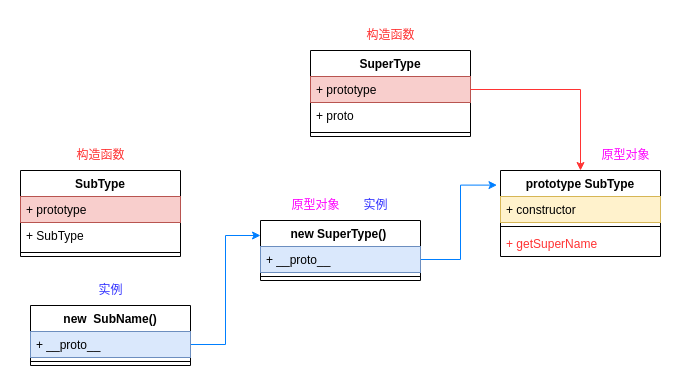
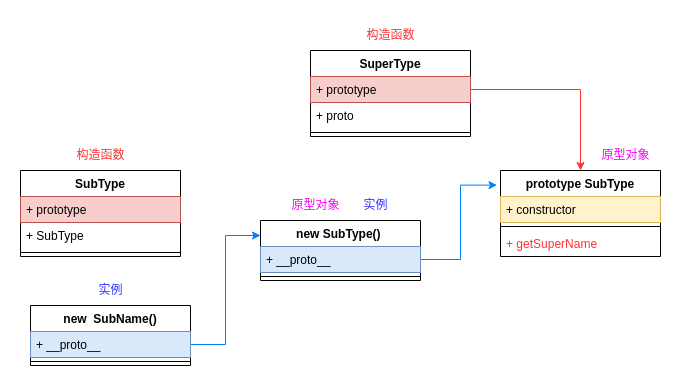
node "new SuperType()": label "new SuperType()" -> "new SubType()"
